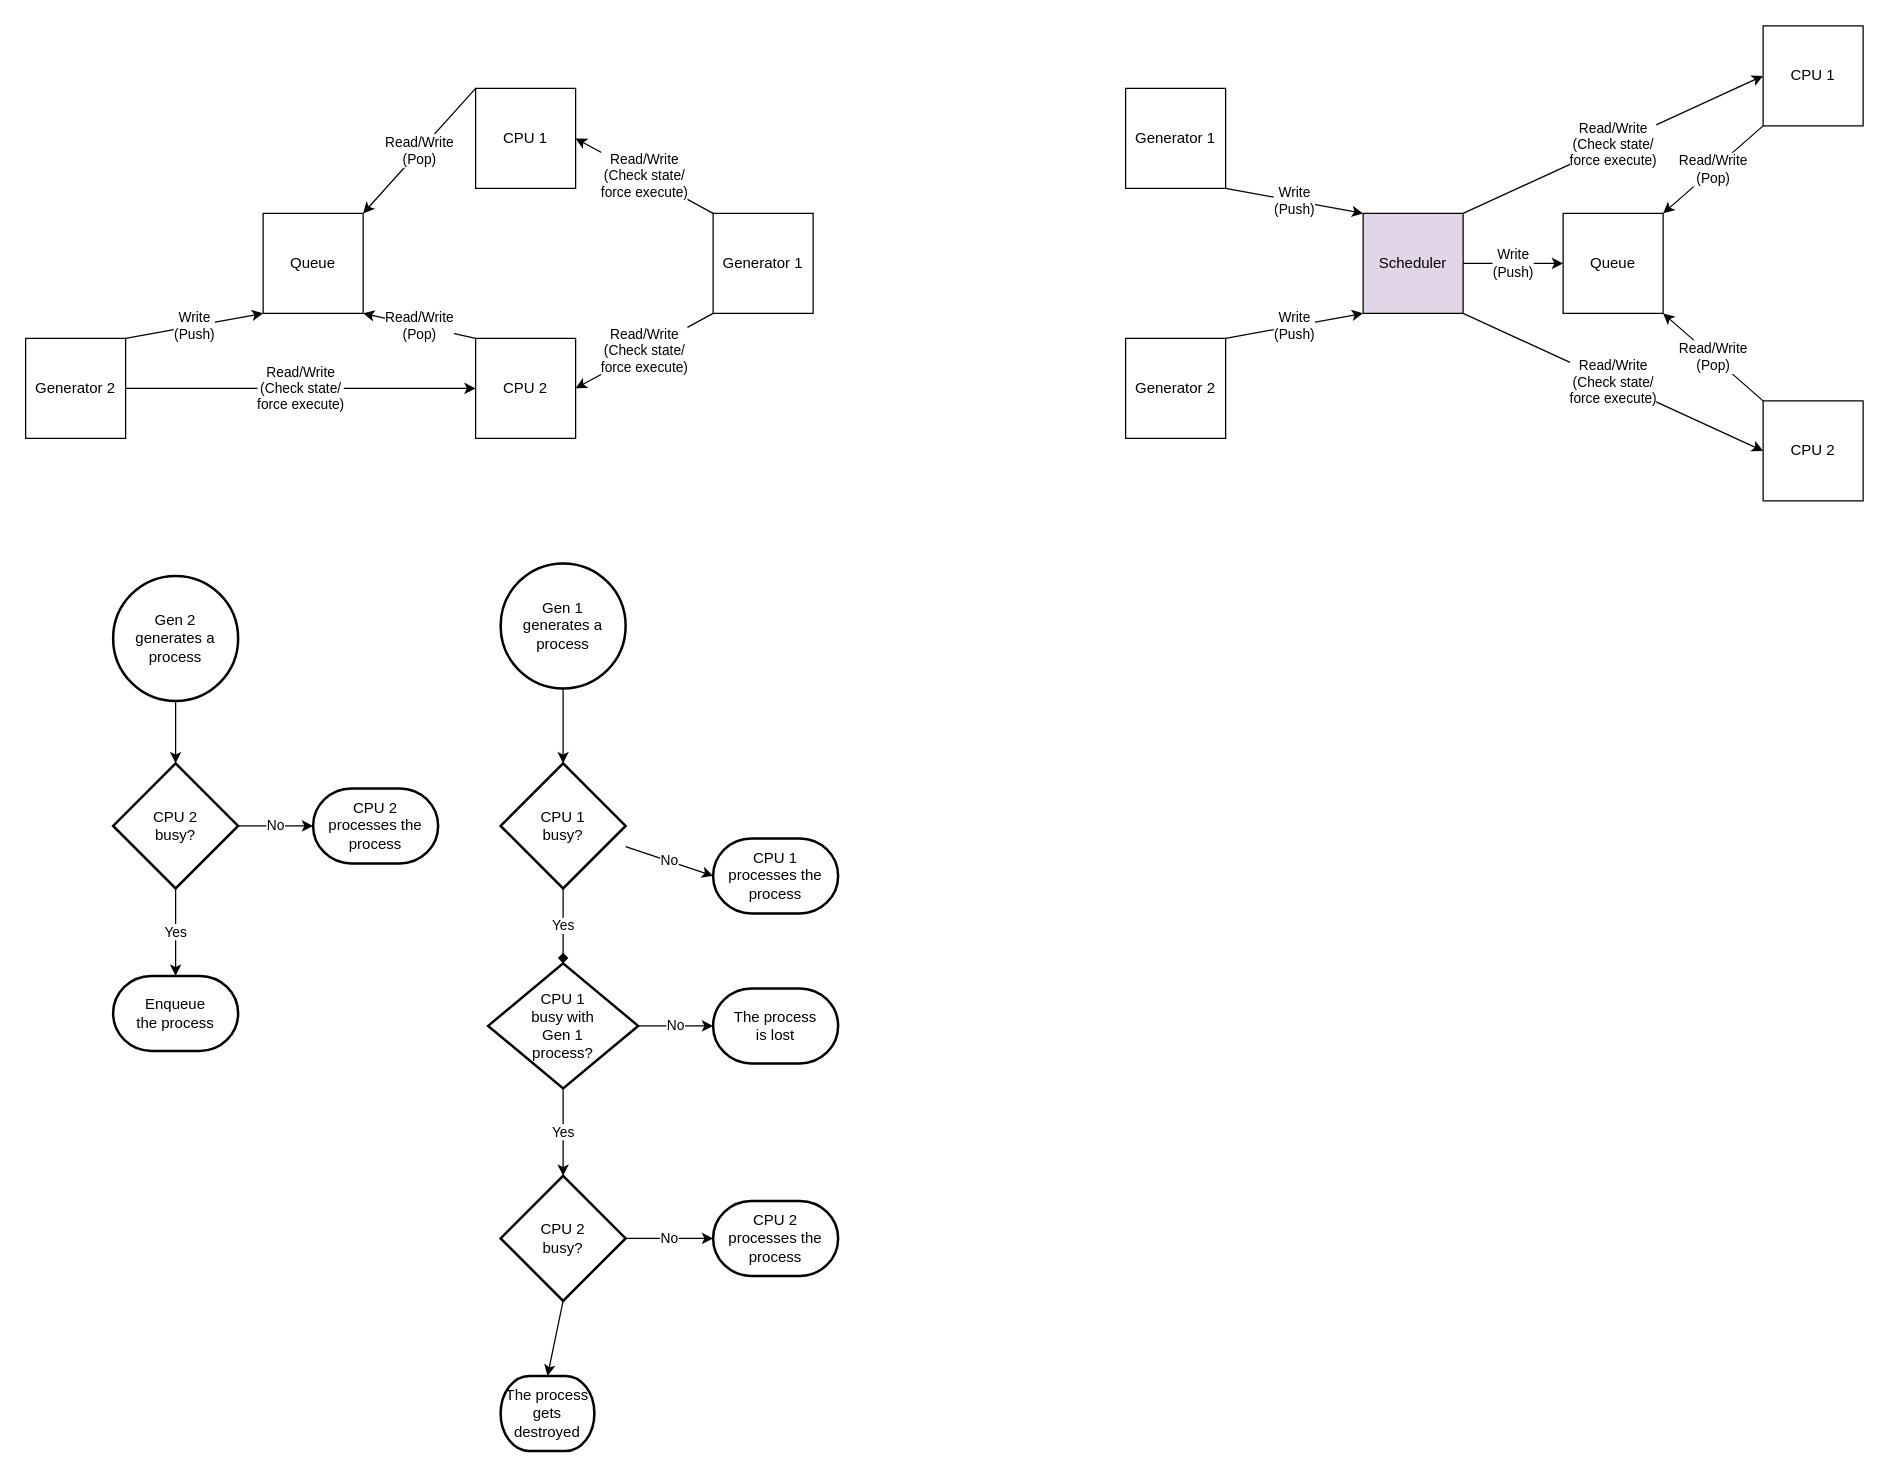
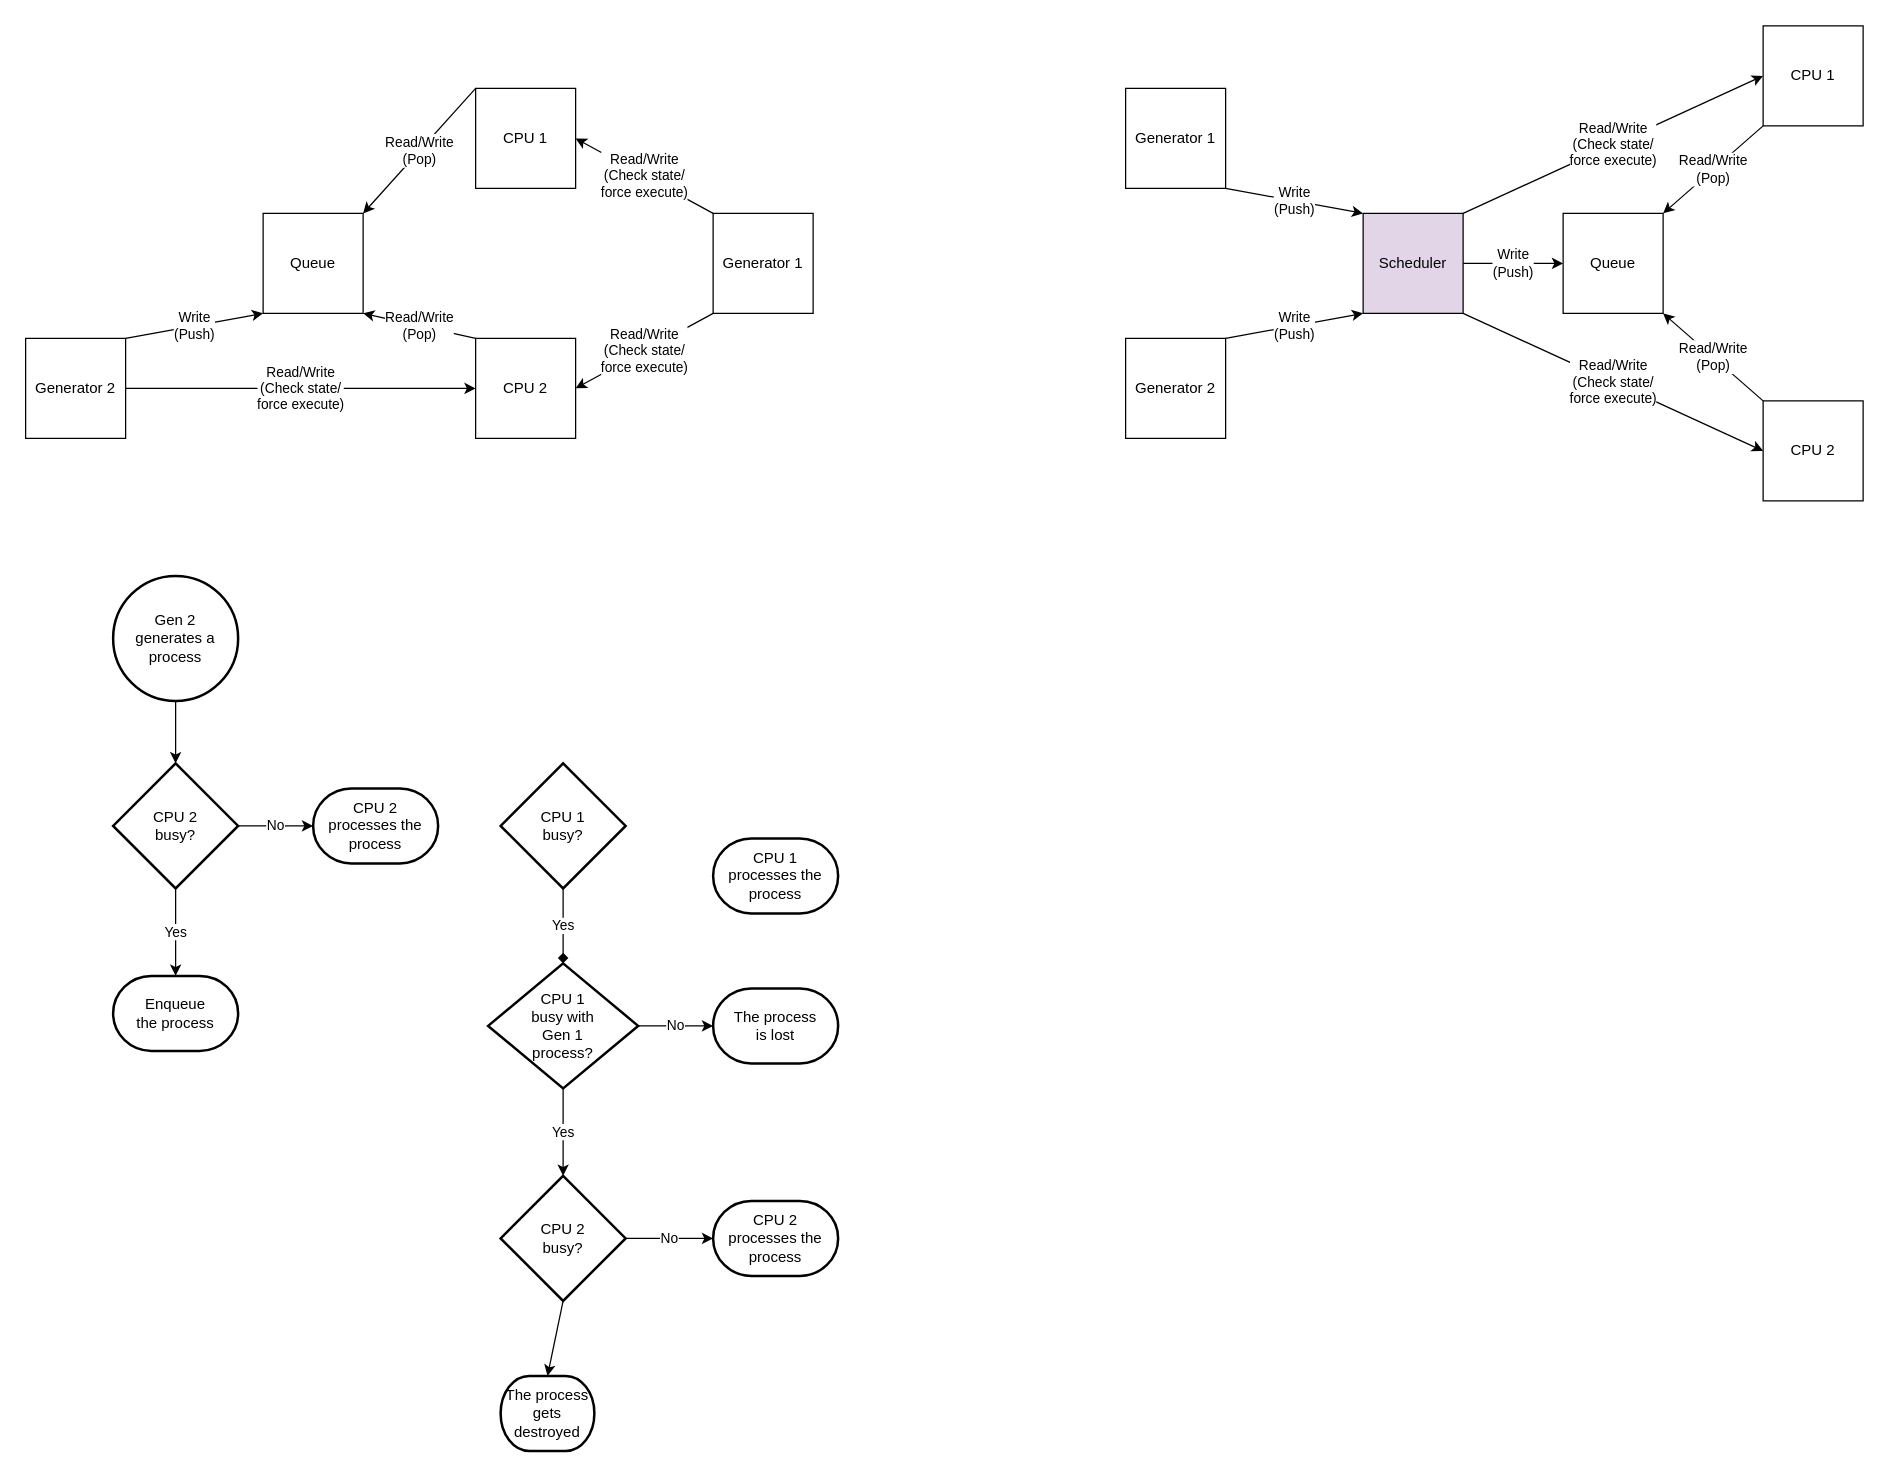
node "Gen 1 generates a process": removed
edge "Gen 1 generates a process" -> "CPU 1 busy?": removed
edge "CPU 1 busy?" -> "CPU 1 processes the process": removed, label "No"
